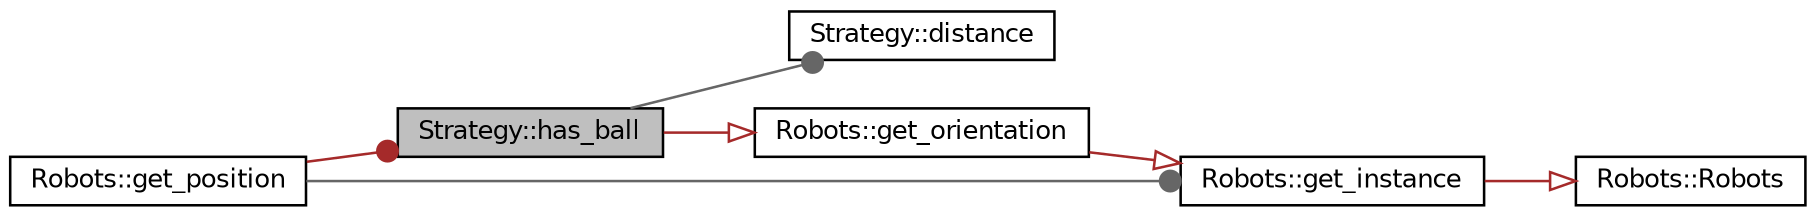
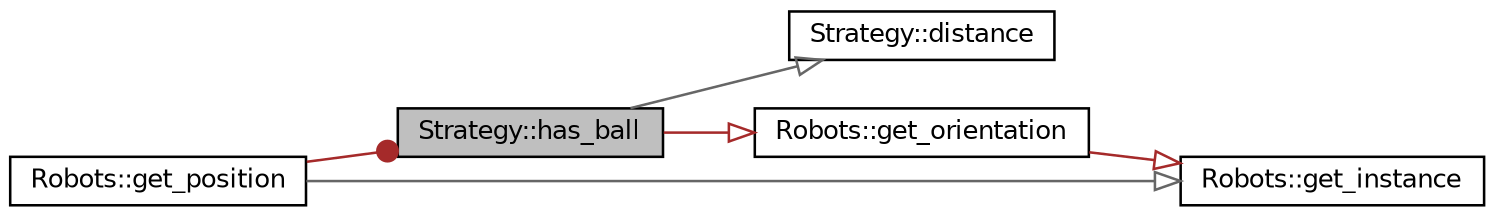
edge "Strategy::has_ball" -> "Strategy::distance": arrowhead dot -> onormal
edge "Robots::get_position" -> "Robots::get_instance": arrowhead dot -> onormal
node "Robots::Robots": removed
